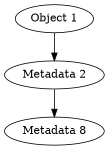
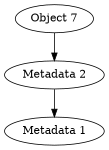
node "Object 1": label "Object 1" -> "Object 7"
node "Metadata 8": label "Metadata 8" -> "Metadata 1"
